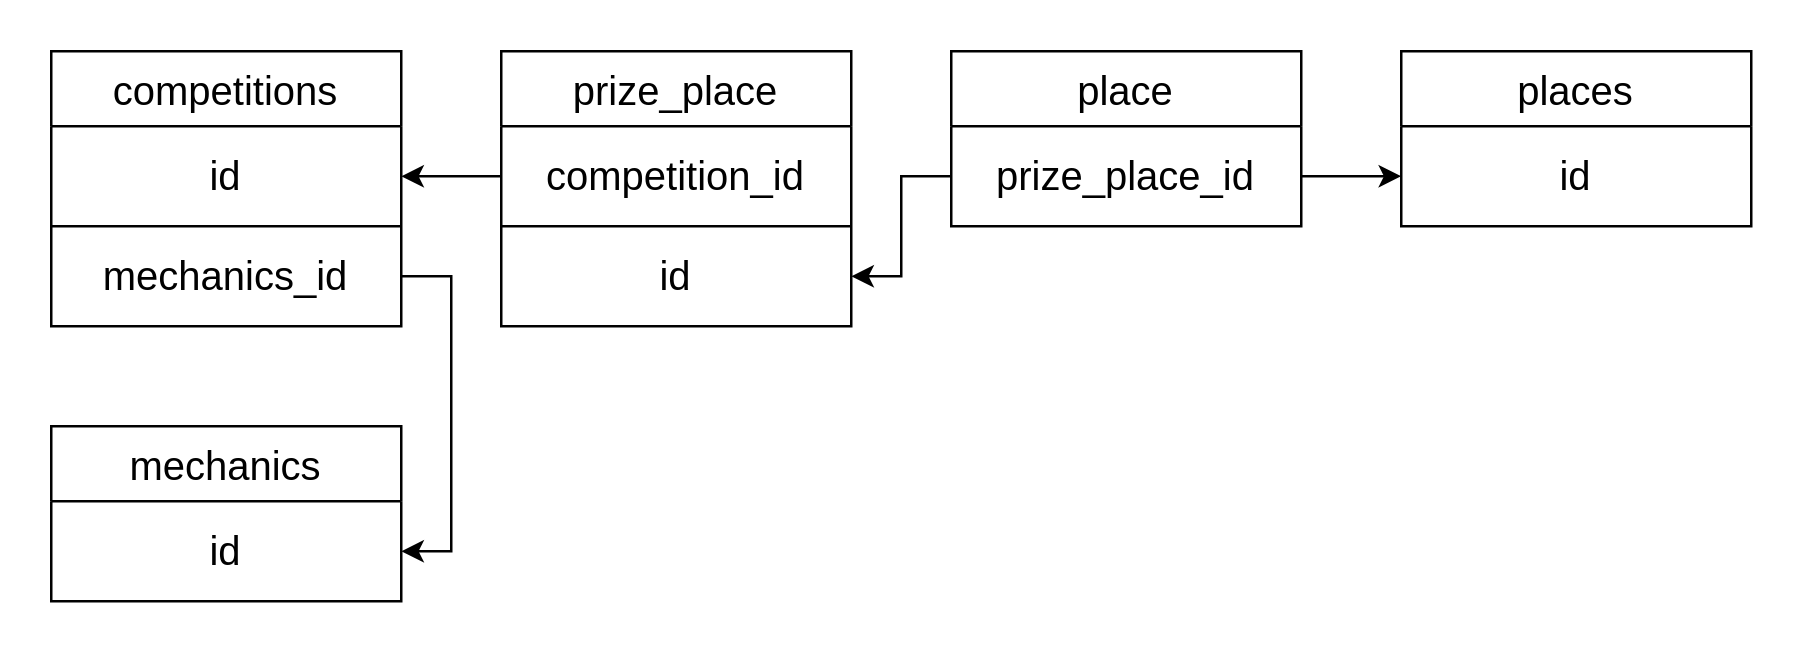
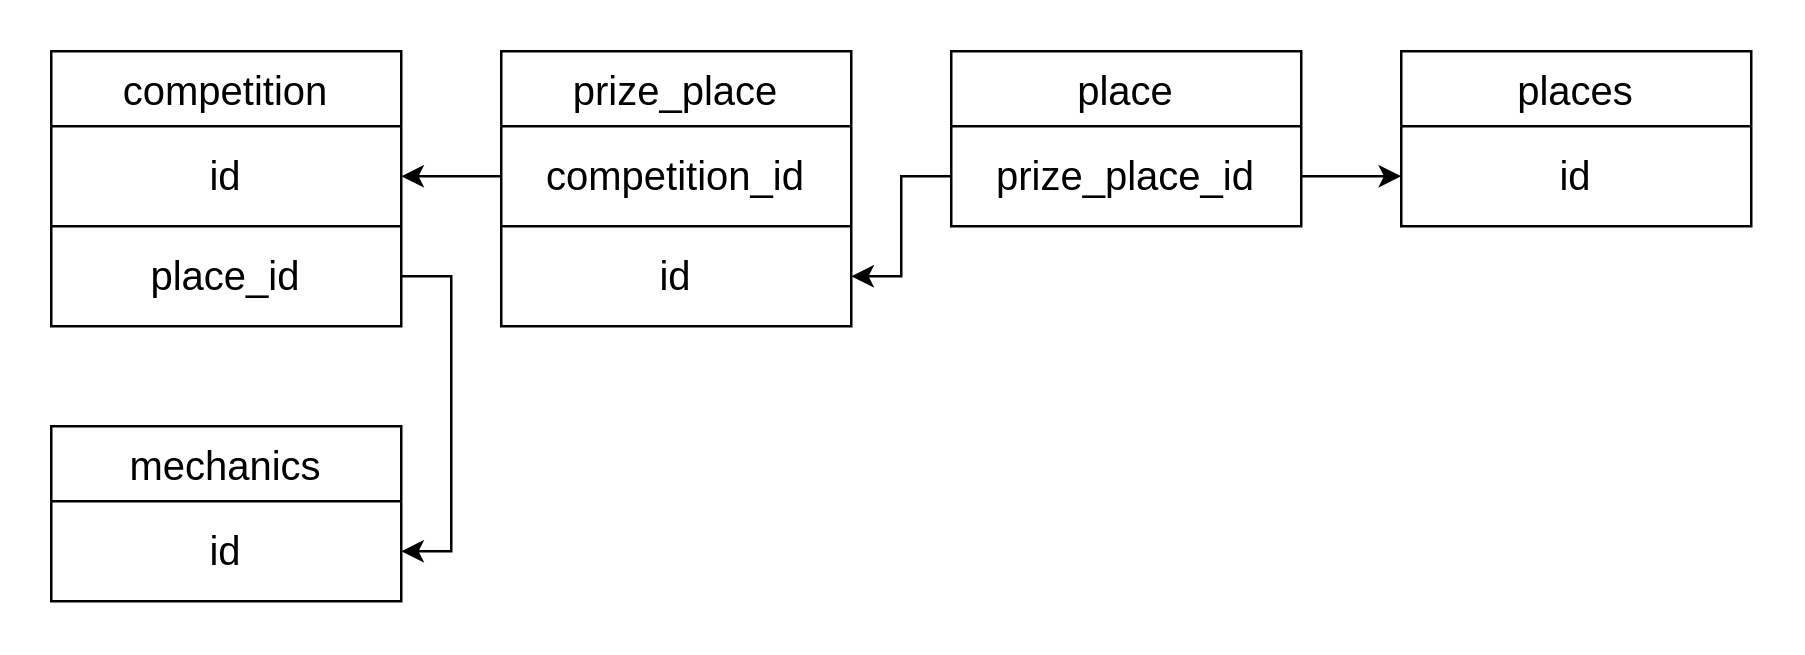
node "competitions": label "competitions" -> "competition"
node "mechanics_id": label "mechanics_id" -> "place_id"
